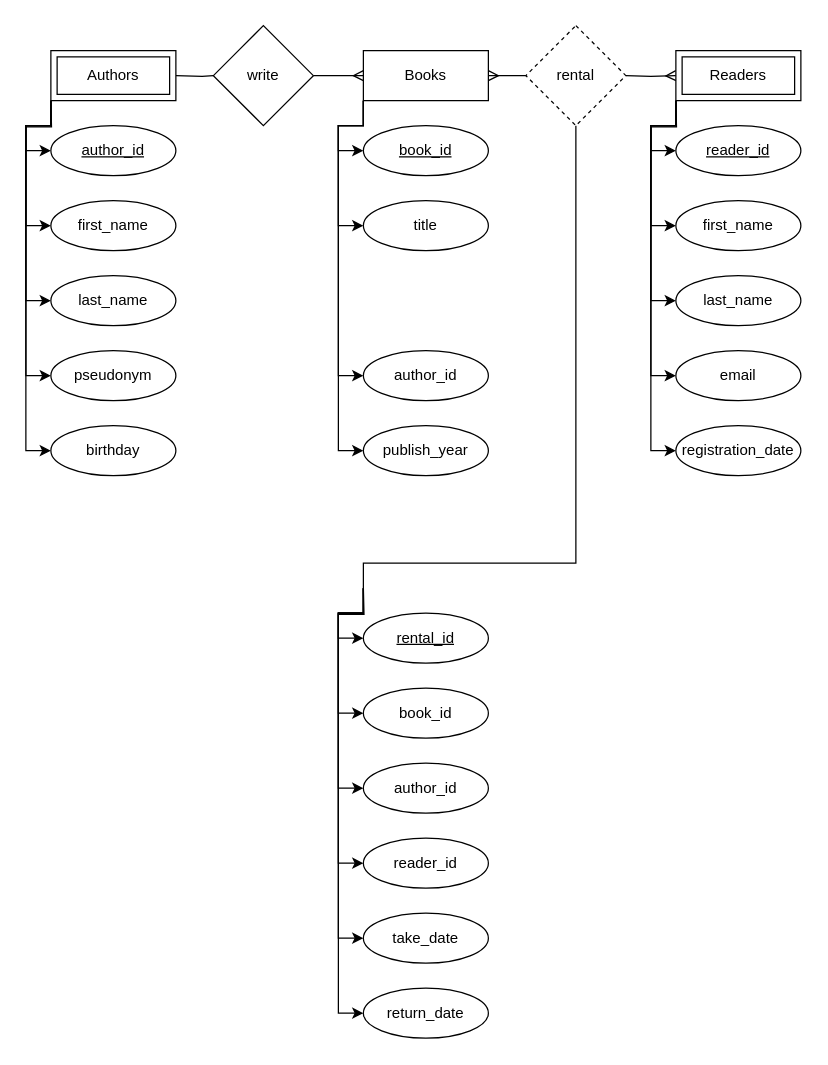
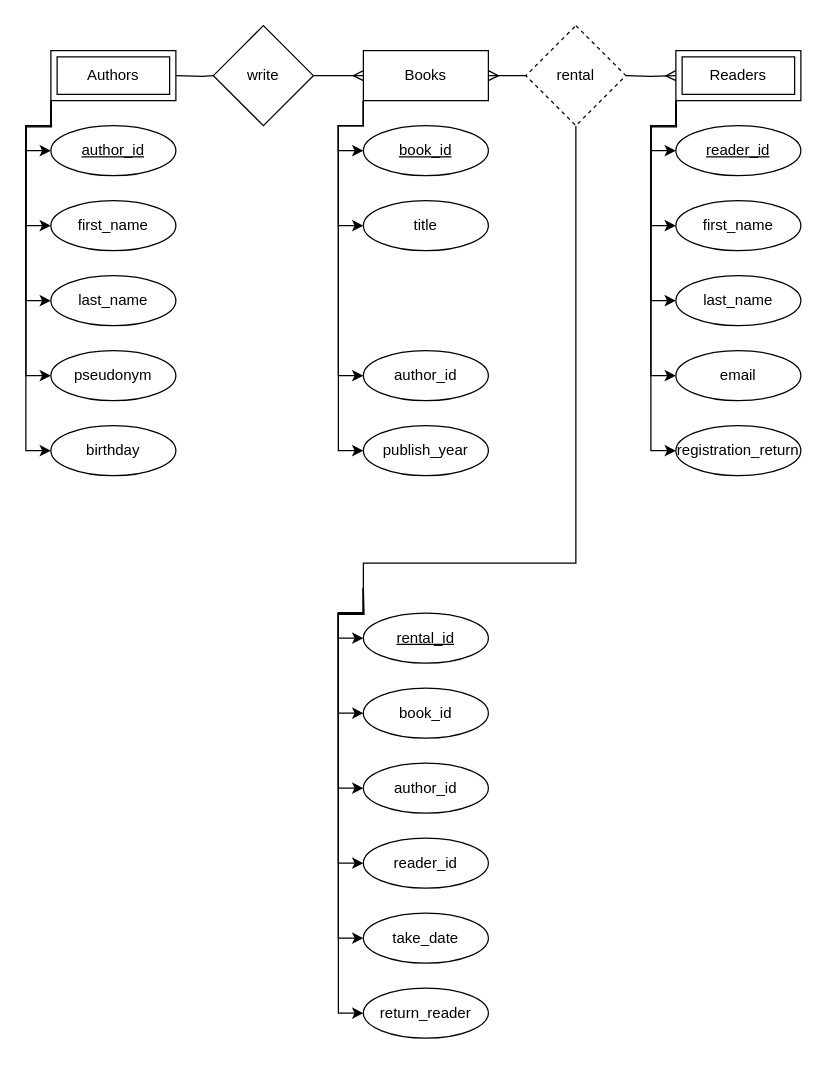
node "registration_date": label "registration_date" -> "registration_return"
node "return_date": label "return_date" -> "return_reader"
